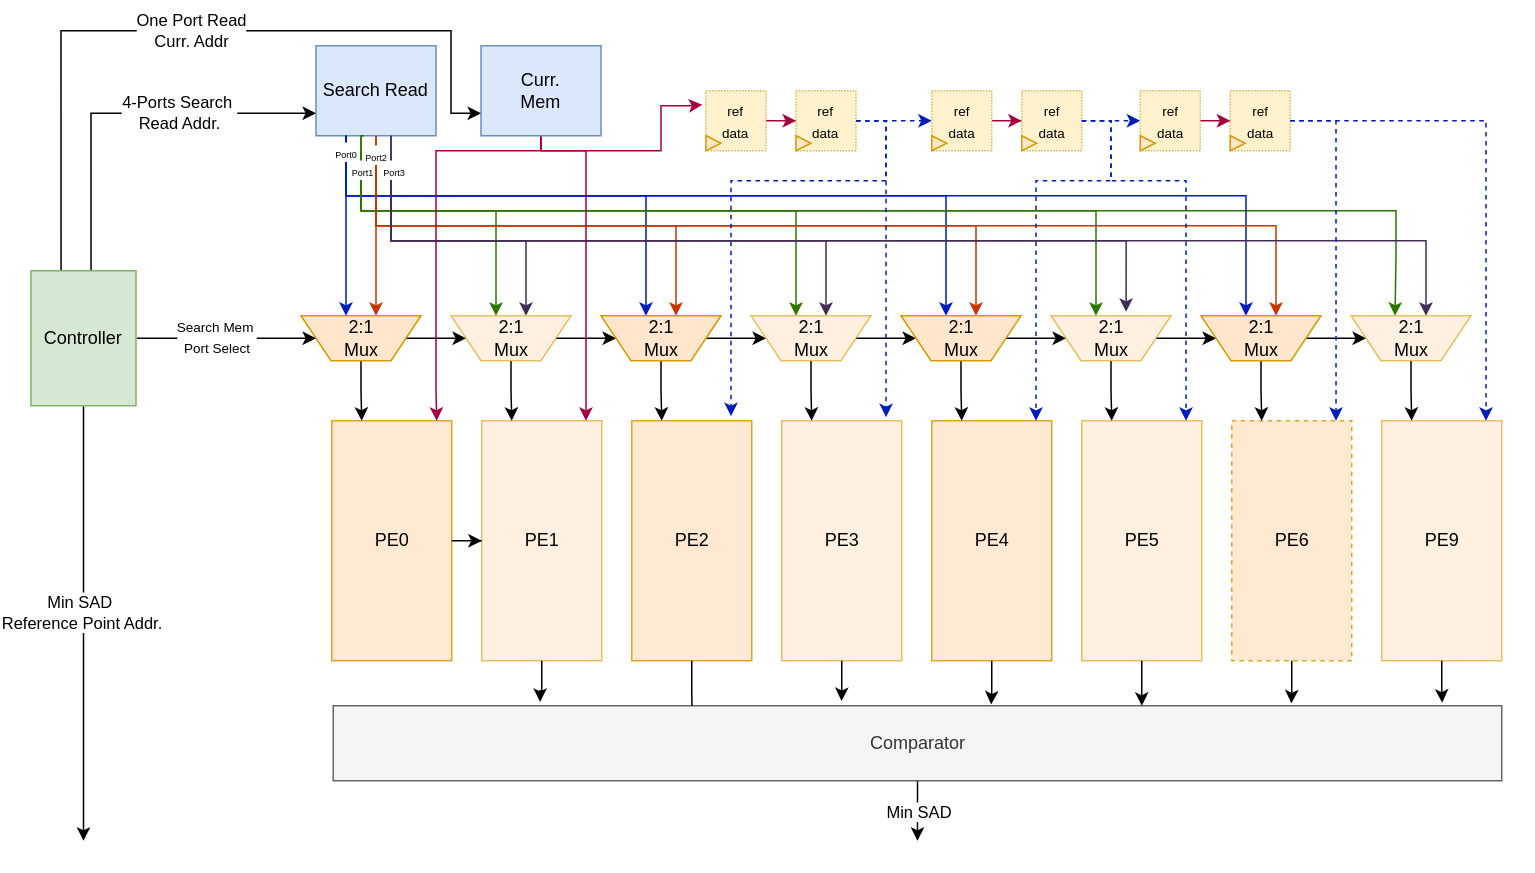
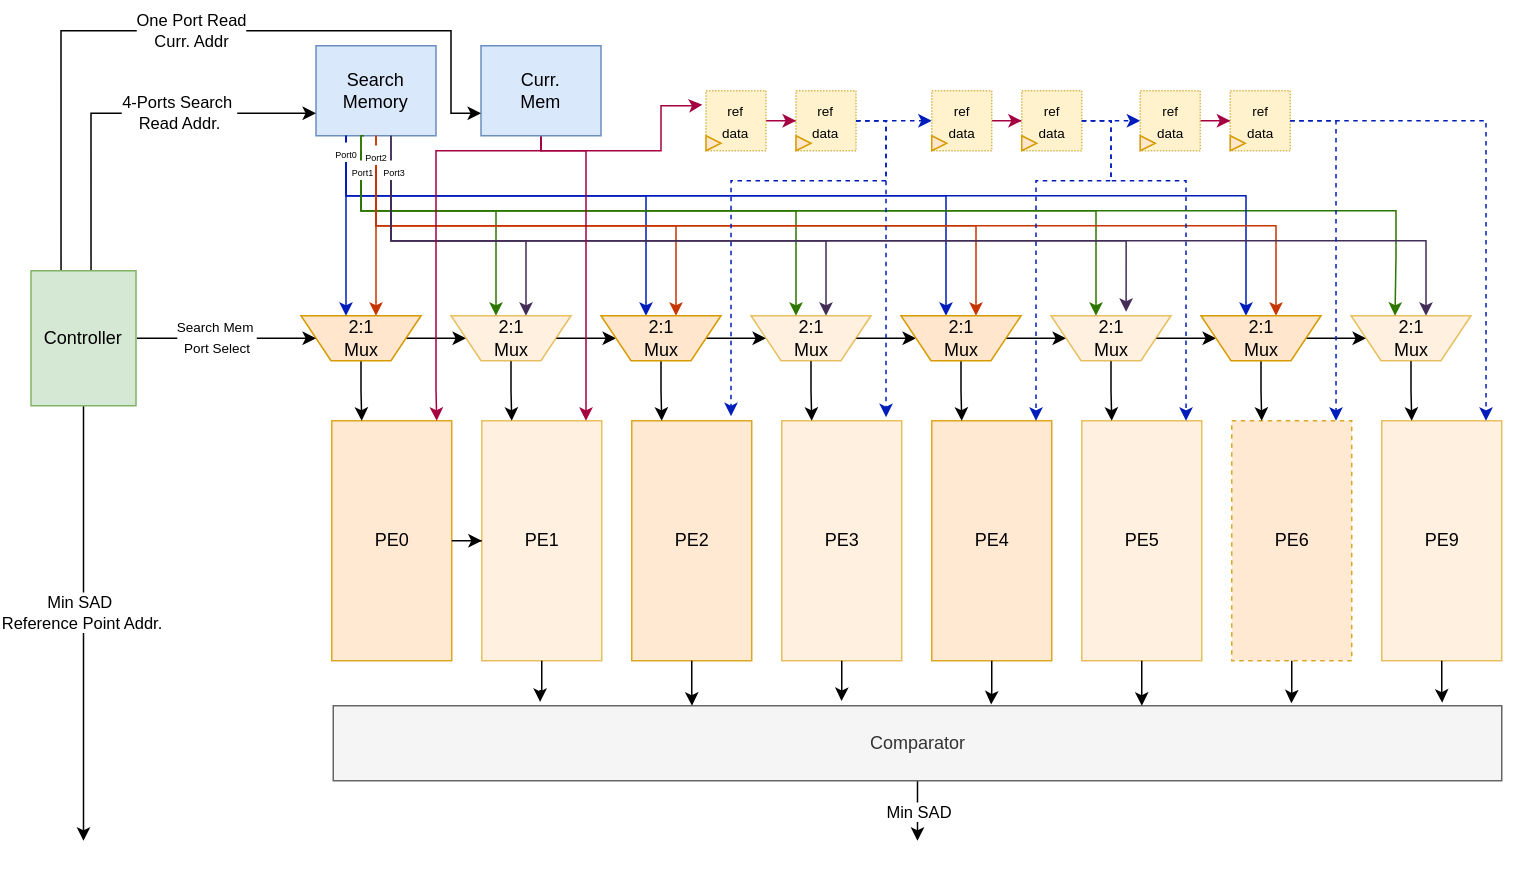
node "Search Read": label "Search Read" -> "Search Memory"
edge "PE2" -- "Comparator": arrowhead none -> classic
